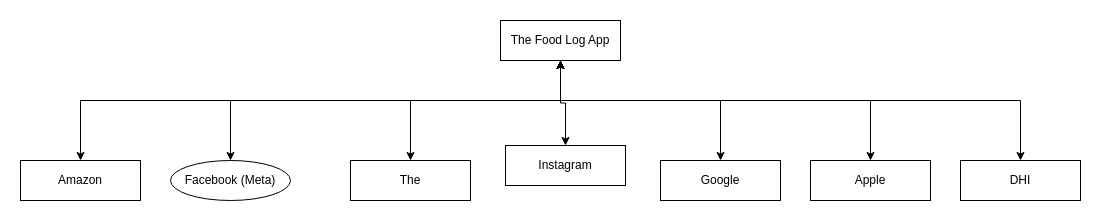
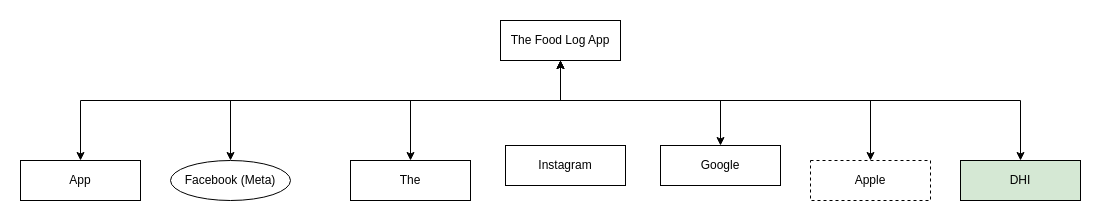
edge "The Food Log App" -- "Instagram": removed
node "Amazon": label "Amazon" -> "App"
node "Google": moved (721, 181) -> (721, 166)
node "Apple": style solid -> dashed
node "DHI": fillcolor #ffffff -> #d5e8d4
